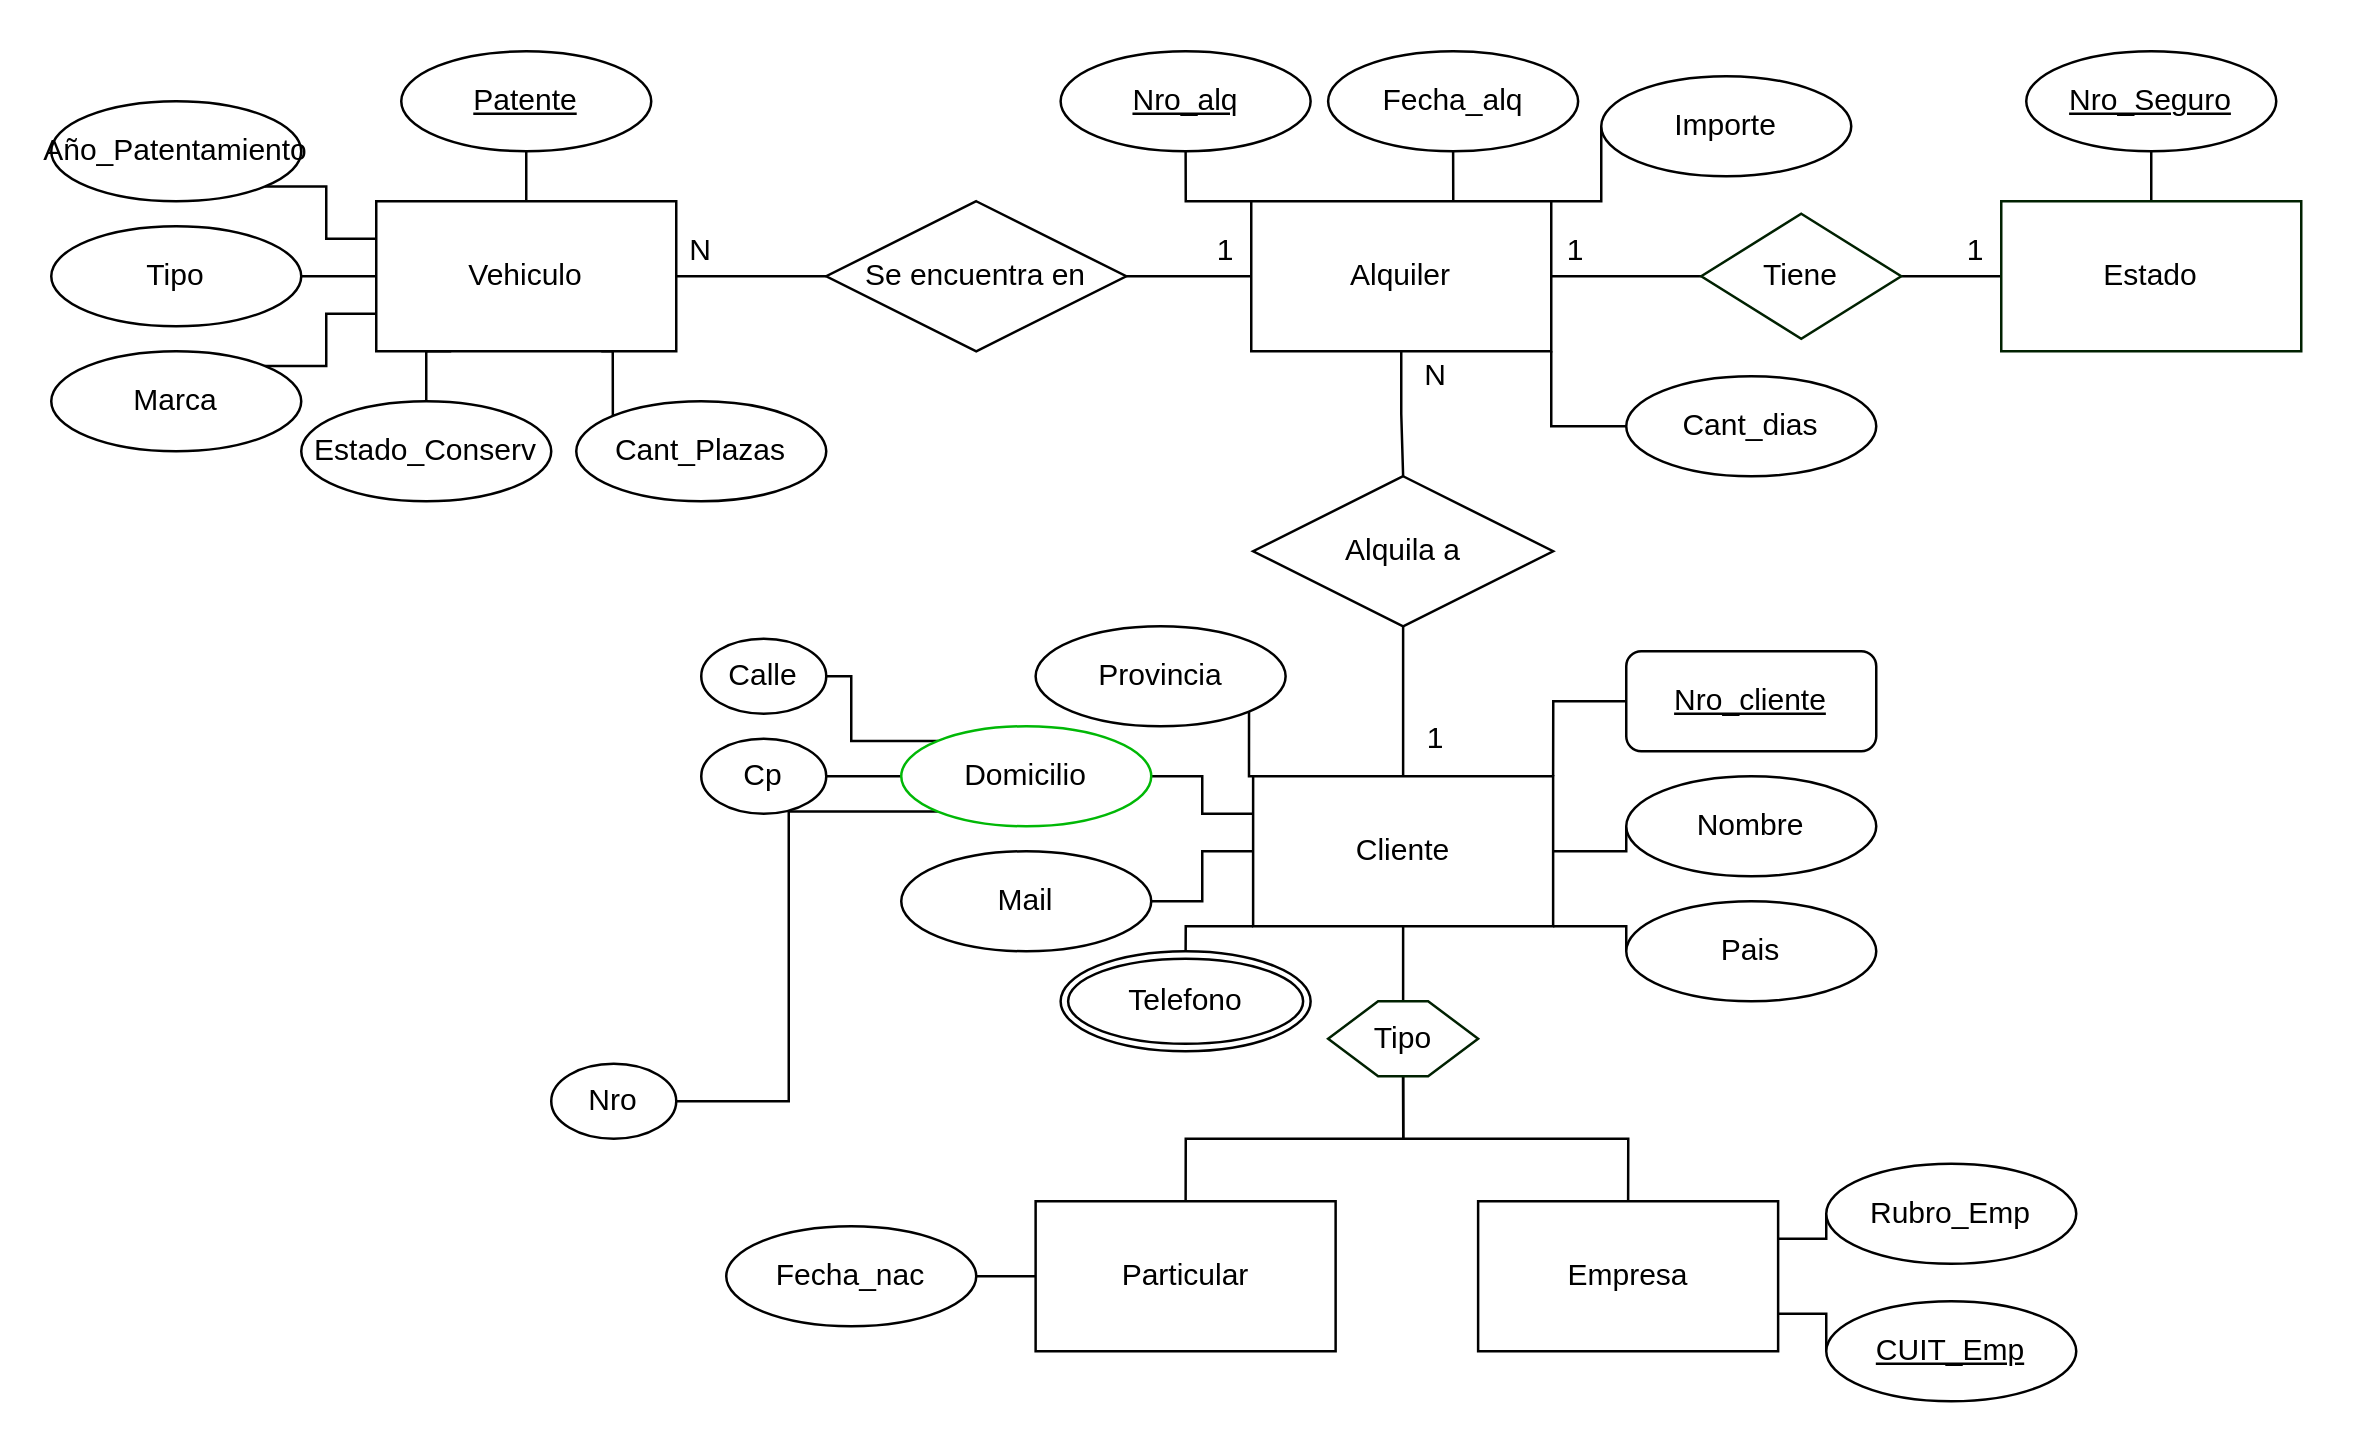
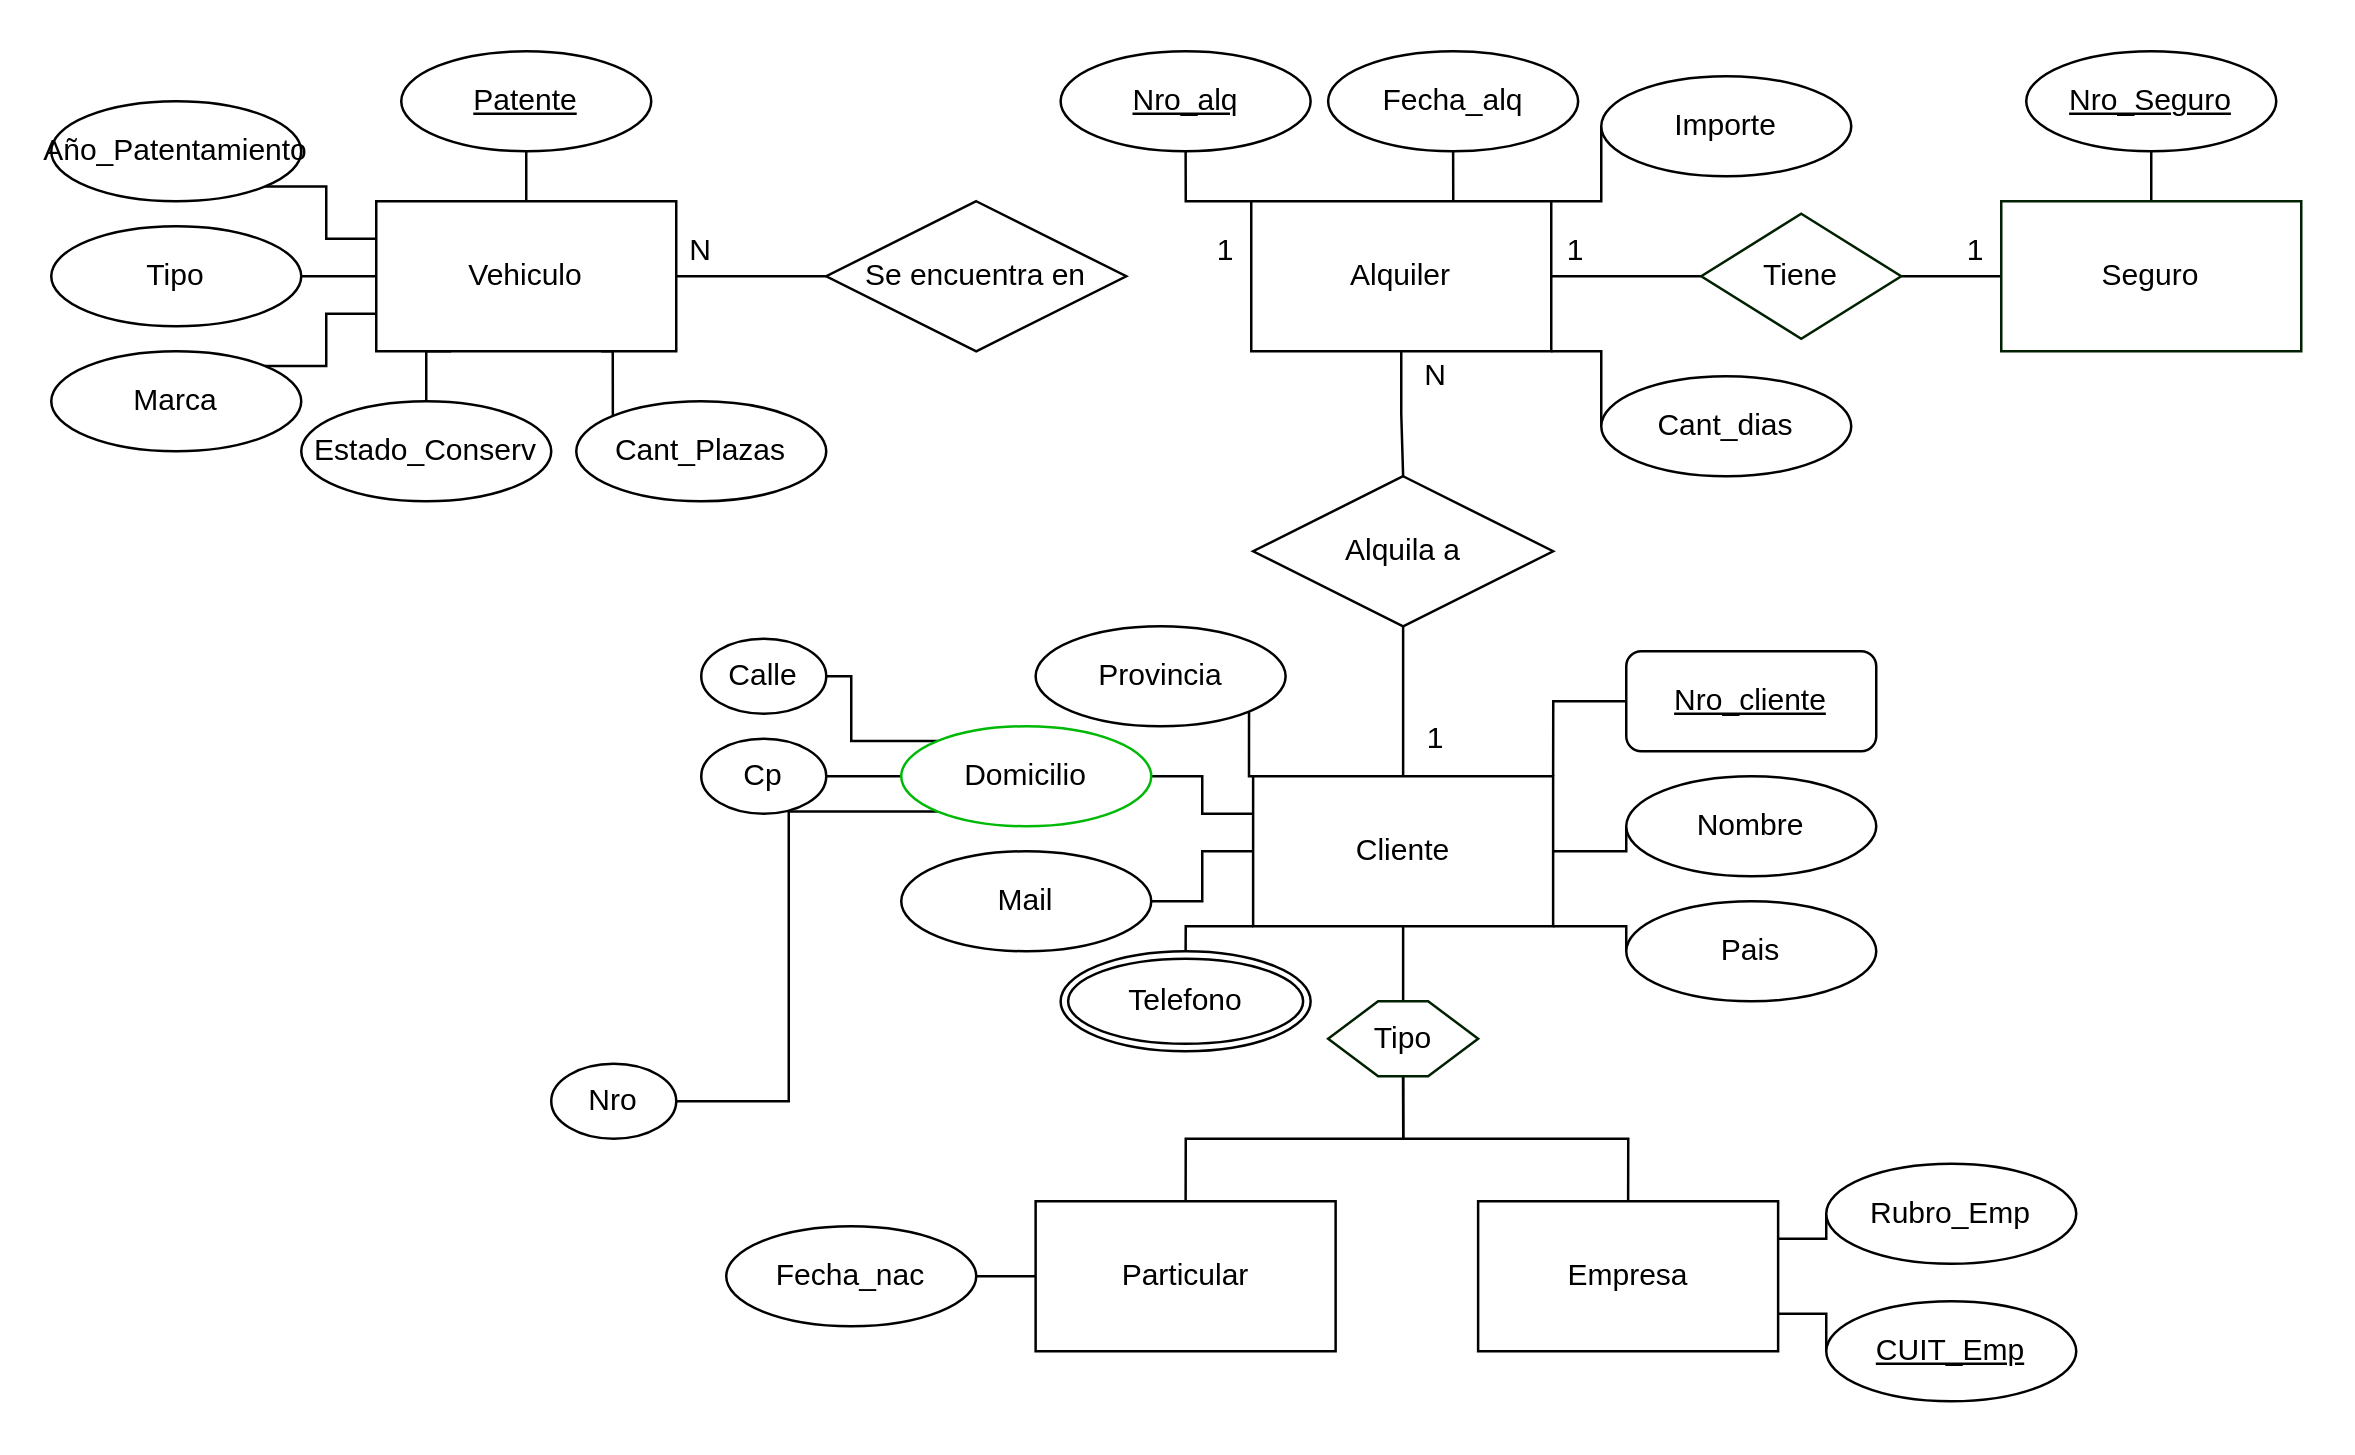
edge "Se encuentra en" -- "Alquiler": removed
node "Estado": label "Estado" -> "Seguro"
node "Cant_dias": moved (1751, 426) -> (1726, 426)
